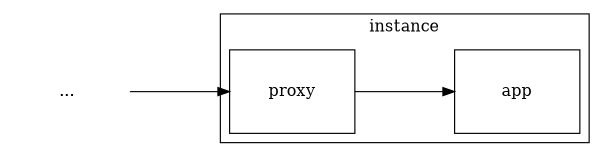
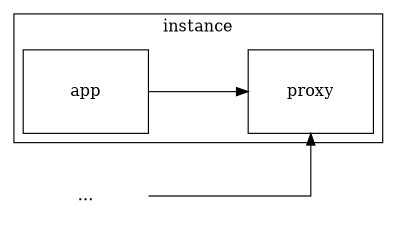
edge "proxy" -> "app": reversed
